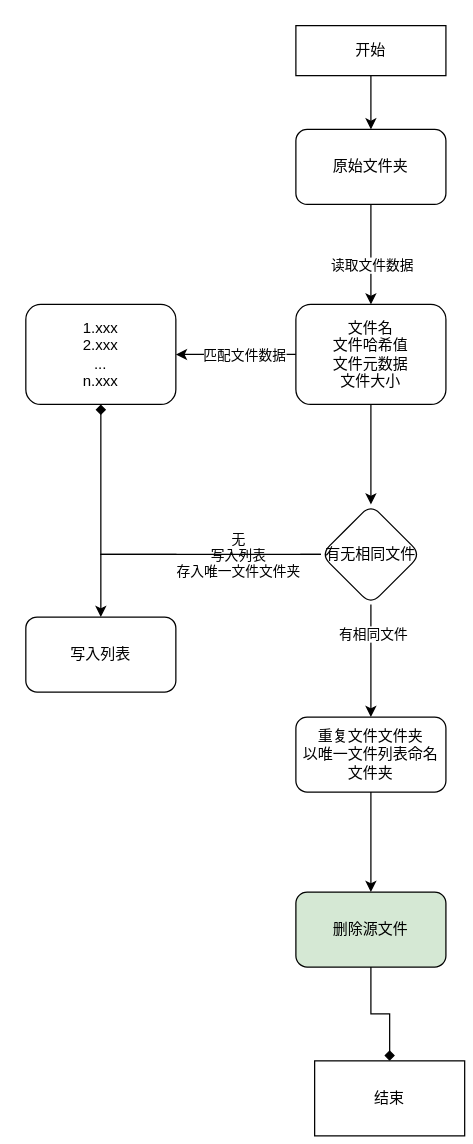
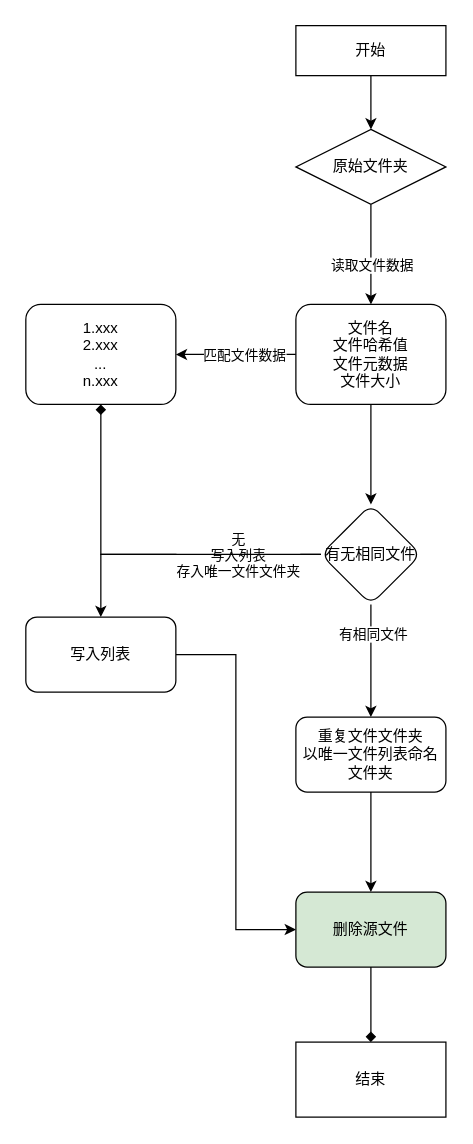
node "原始文件夹": shape rounded rectangle -> diamond
edge "写入列表" -> "删除源文件": added
node "结束": moved (389, 1098) -> (371, 1079)
